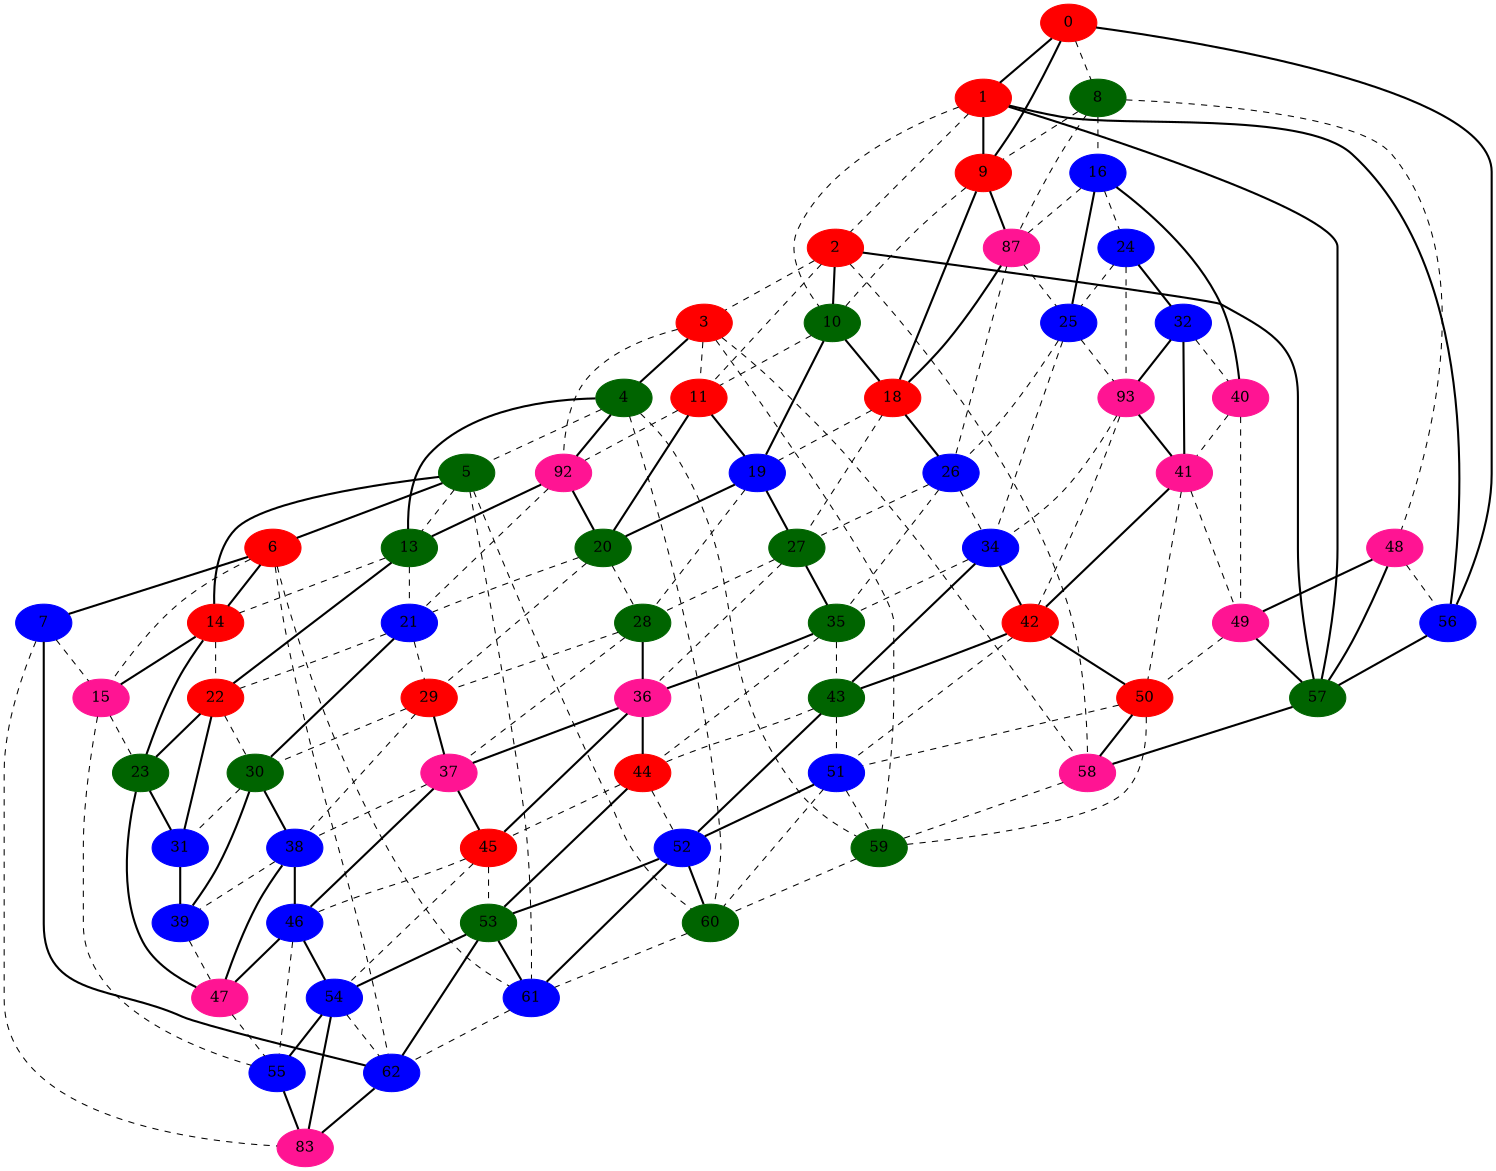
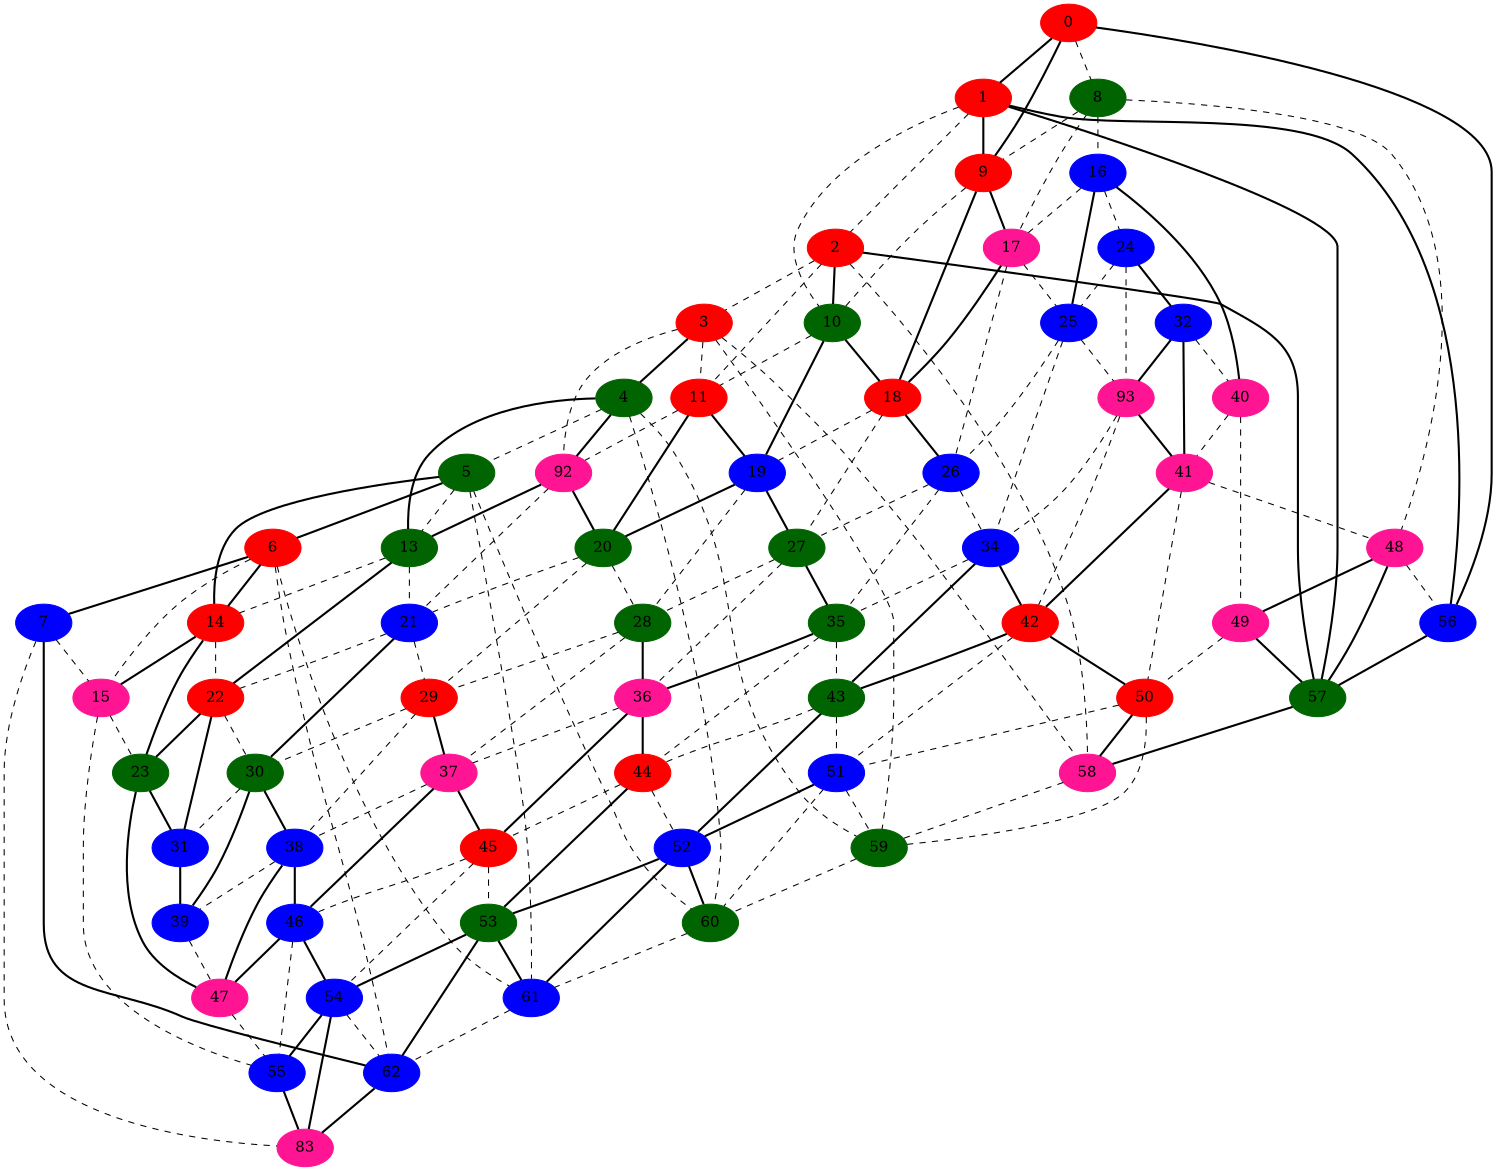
node "87": label "87" -> "17"
edge "41" -- "49": now "41" -- "48"
edge "36" -- "37": style bold -> dashed
